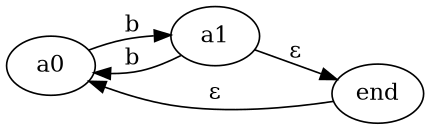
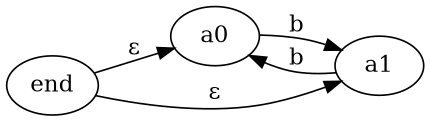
edge "a1" -> "end": reversed
